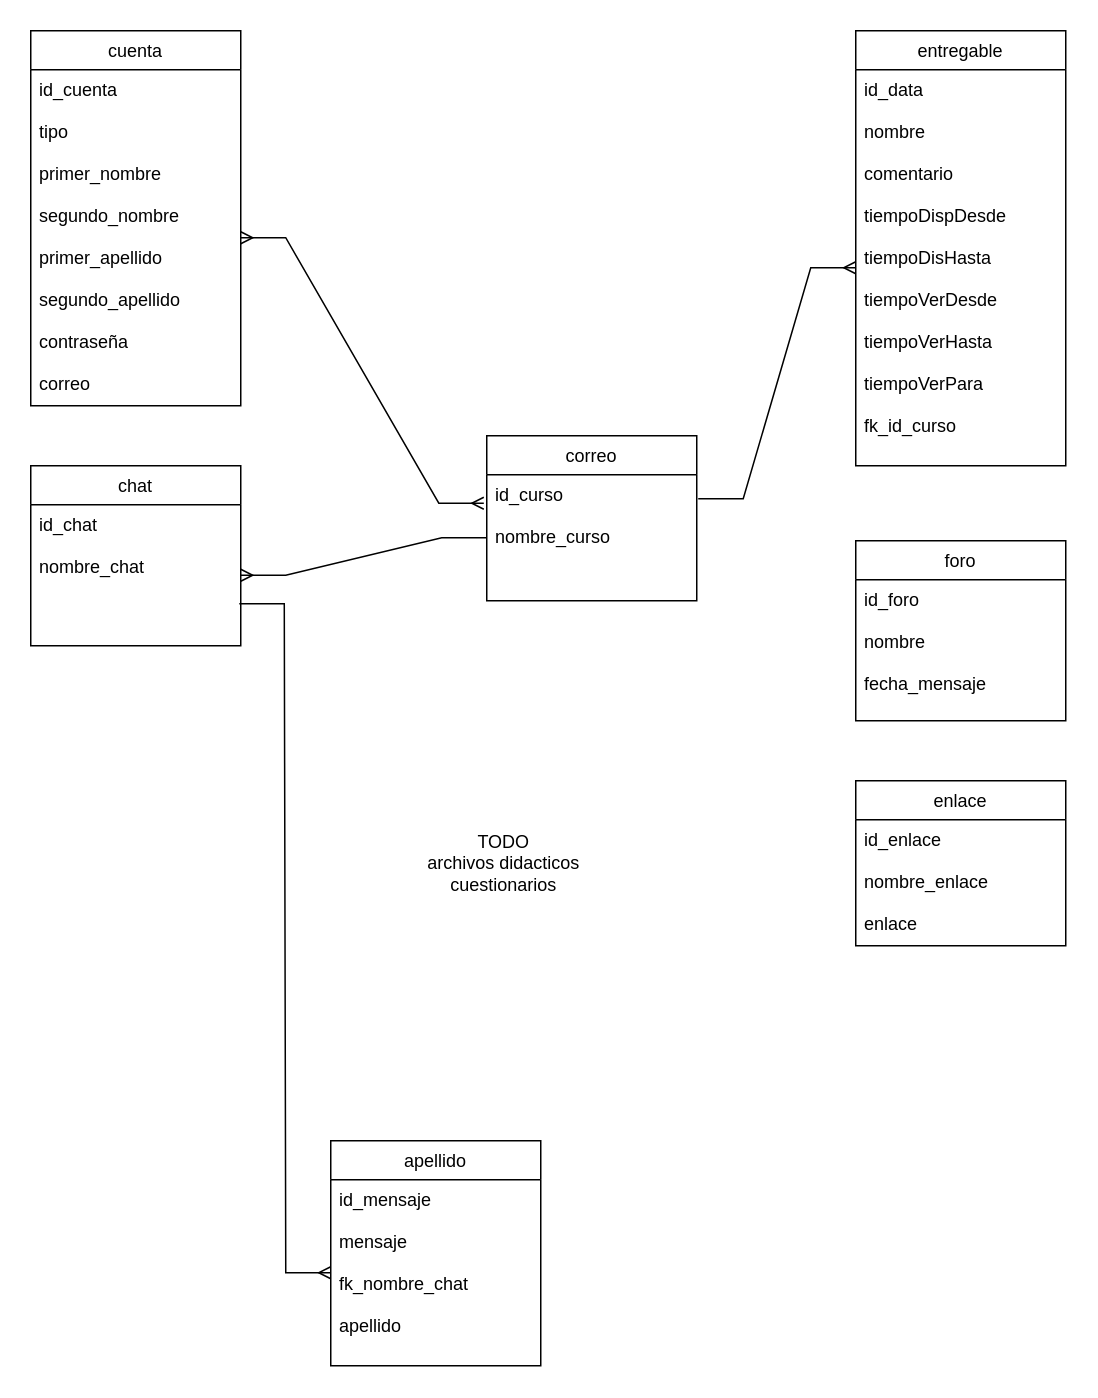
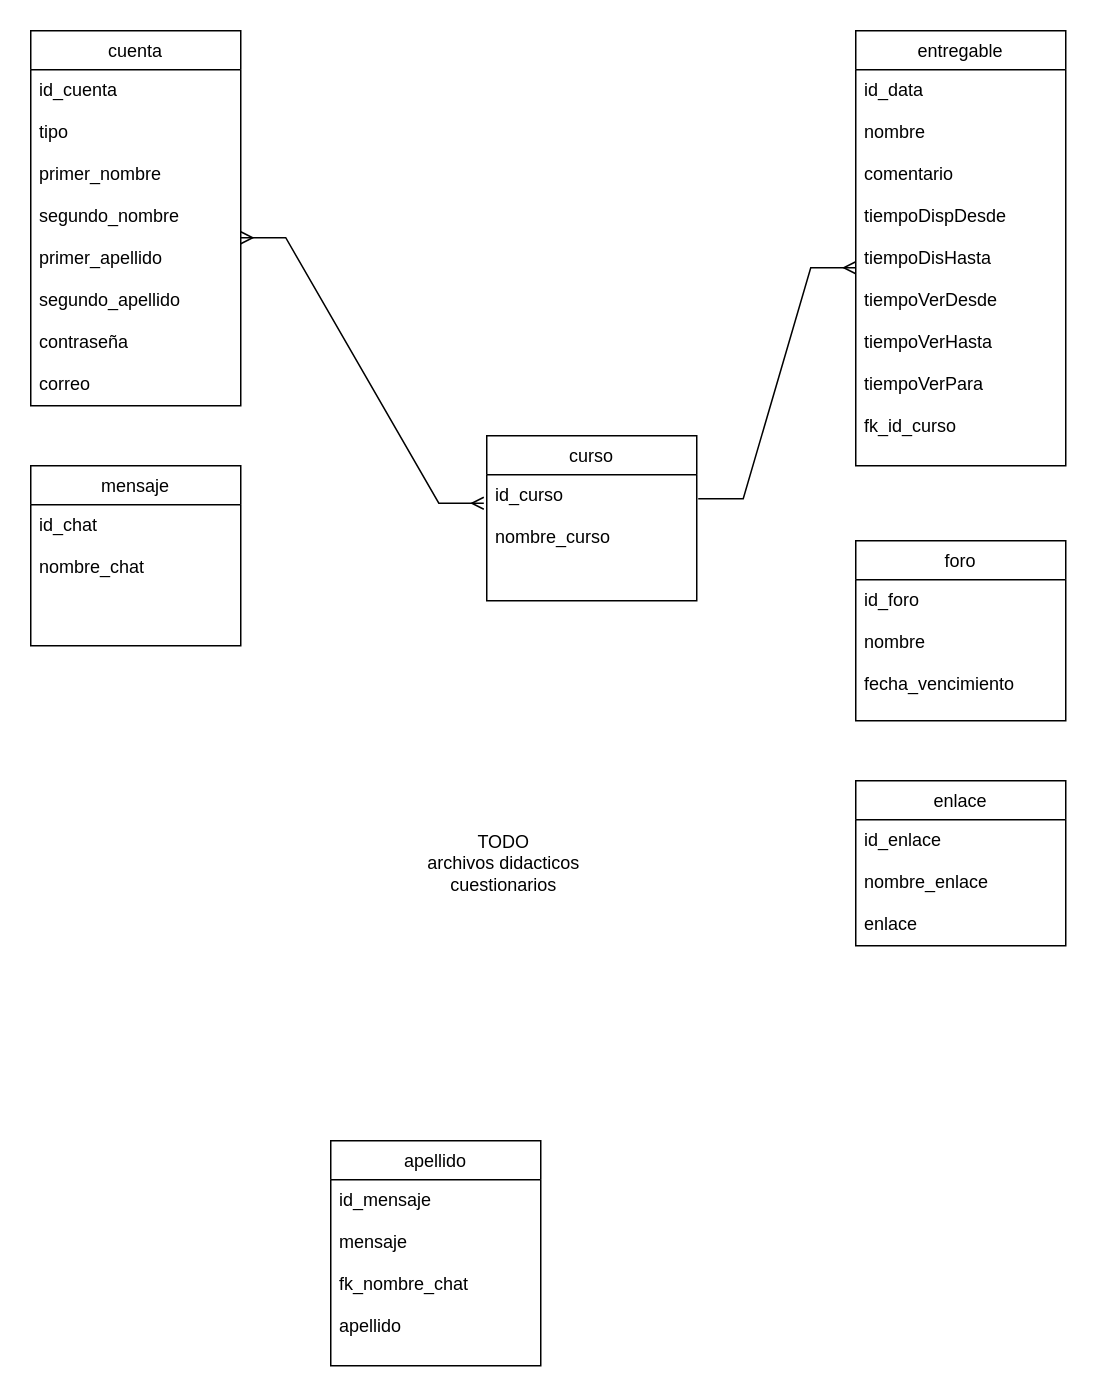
node "correo": label "correo" -> "curso"
node "chat": label "chat" -> "mensaje"
edge "id_curso nombre_curso" -> "id_chat nombre_chat": removed
node "id_foro nombre fecha_mensaje": label "id_foro nombre fecha_mensaje" -> "id_foro nombre fecha_vencimiento"
edge "id_chat nombre_chat" -> "id_mensaje mensaje fk_nombre_chat apellido": removed
